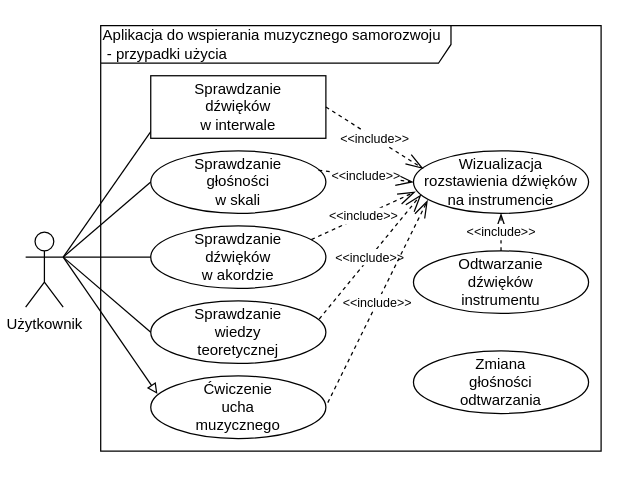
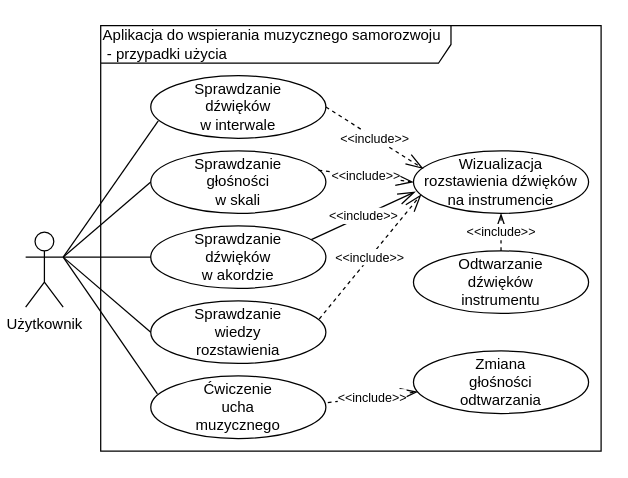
node "Sprawdzanie dźwięków w interwale": shape rectangle -> ellipse
edge "Sprawdzanie dźwięków w akordzie" -> "Wizualizacja rozstawienia dźwięków na instrumencie": style dashed -> solid
edge "Ćwiczenie ucha muzycznego" -> "Wizualizacja rozstawienia dźwięków na instrumencie": now "Ćwiczenie ucha muzycznego" -> "Zmiana głośności odtwarzania"
node "Sprawdzanie wiedzy teoretycznej": label "Sprawdzanie wiedzy teoretycznej" -> "Sprawdzanie wiedzy rozstawienia"
edge "Użytkownik" -> "Ćwiczenie ucha muzycznego": arrowhead block -> none
